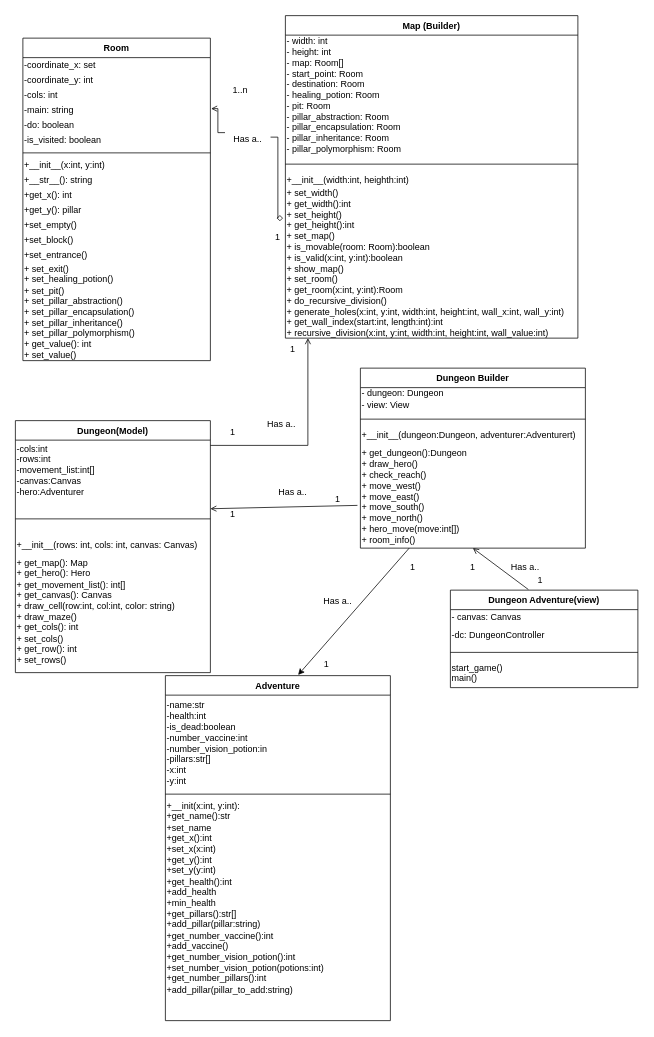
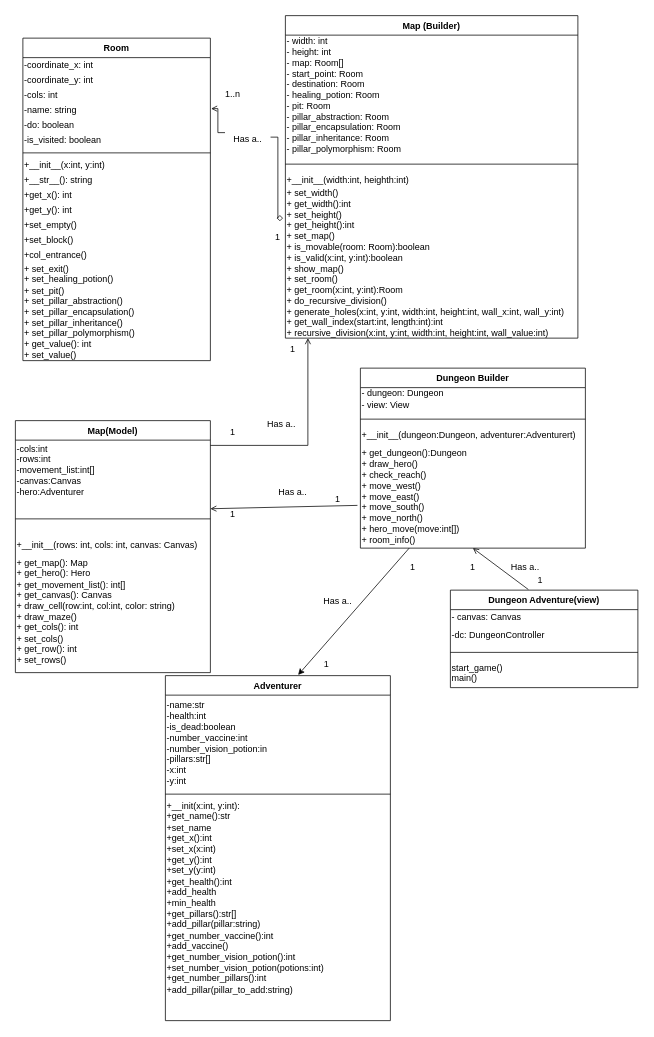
node "-coordinate_x: set": label "-coordinate_x: set" -> "-coordinate_x: int"
node "1..n": moved (240, 90) -> (233, 94)
node "-main: string": label "-main: string" -> "-name: string"
node "+get_y(): pillar": label "+get_y(): pillar" -> "+get_y(): int"
node "+set_entrance()": label "+set_entrance()" -> "+col_entrance()"
node "Dungeon(Model)": label "Dungeon(Model)" -> "Map(Model)"
node "Adventure": label "Adventure" -> "Adventurer"
